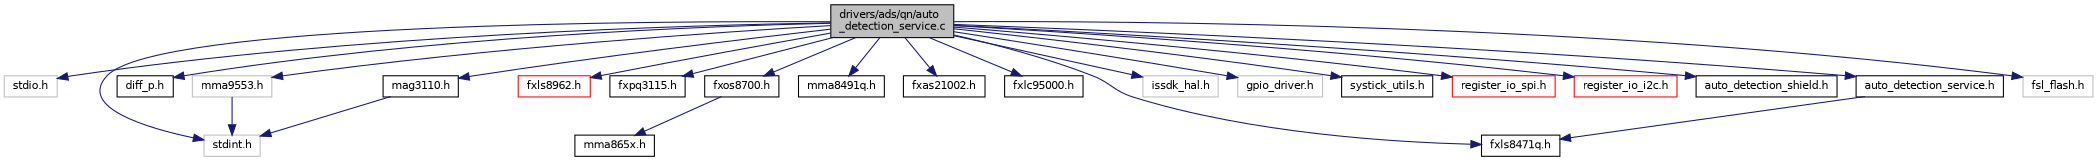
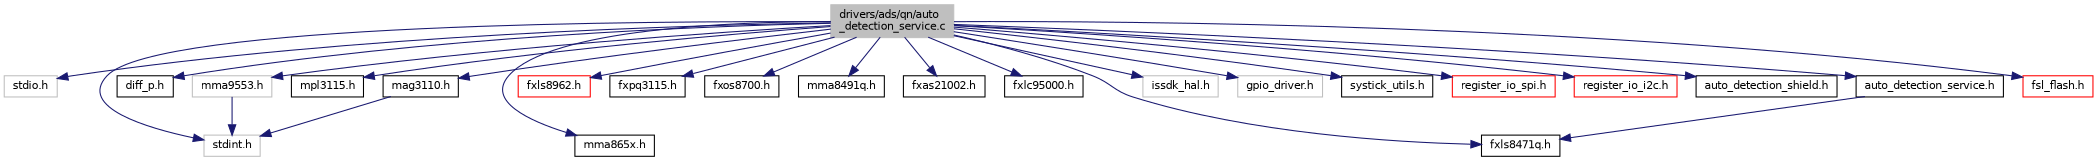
node "drivers/ads/qn/auto _detection_service.c": color black -> grey75
node "mpl3115.h": added
node "fsl_flash.h": color grey75 -> red
edge "fxos8700.h" -> "mma865x.h": now "drivers/ads/qn/auto _detection_service.c" -> "mma865x.h"
